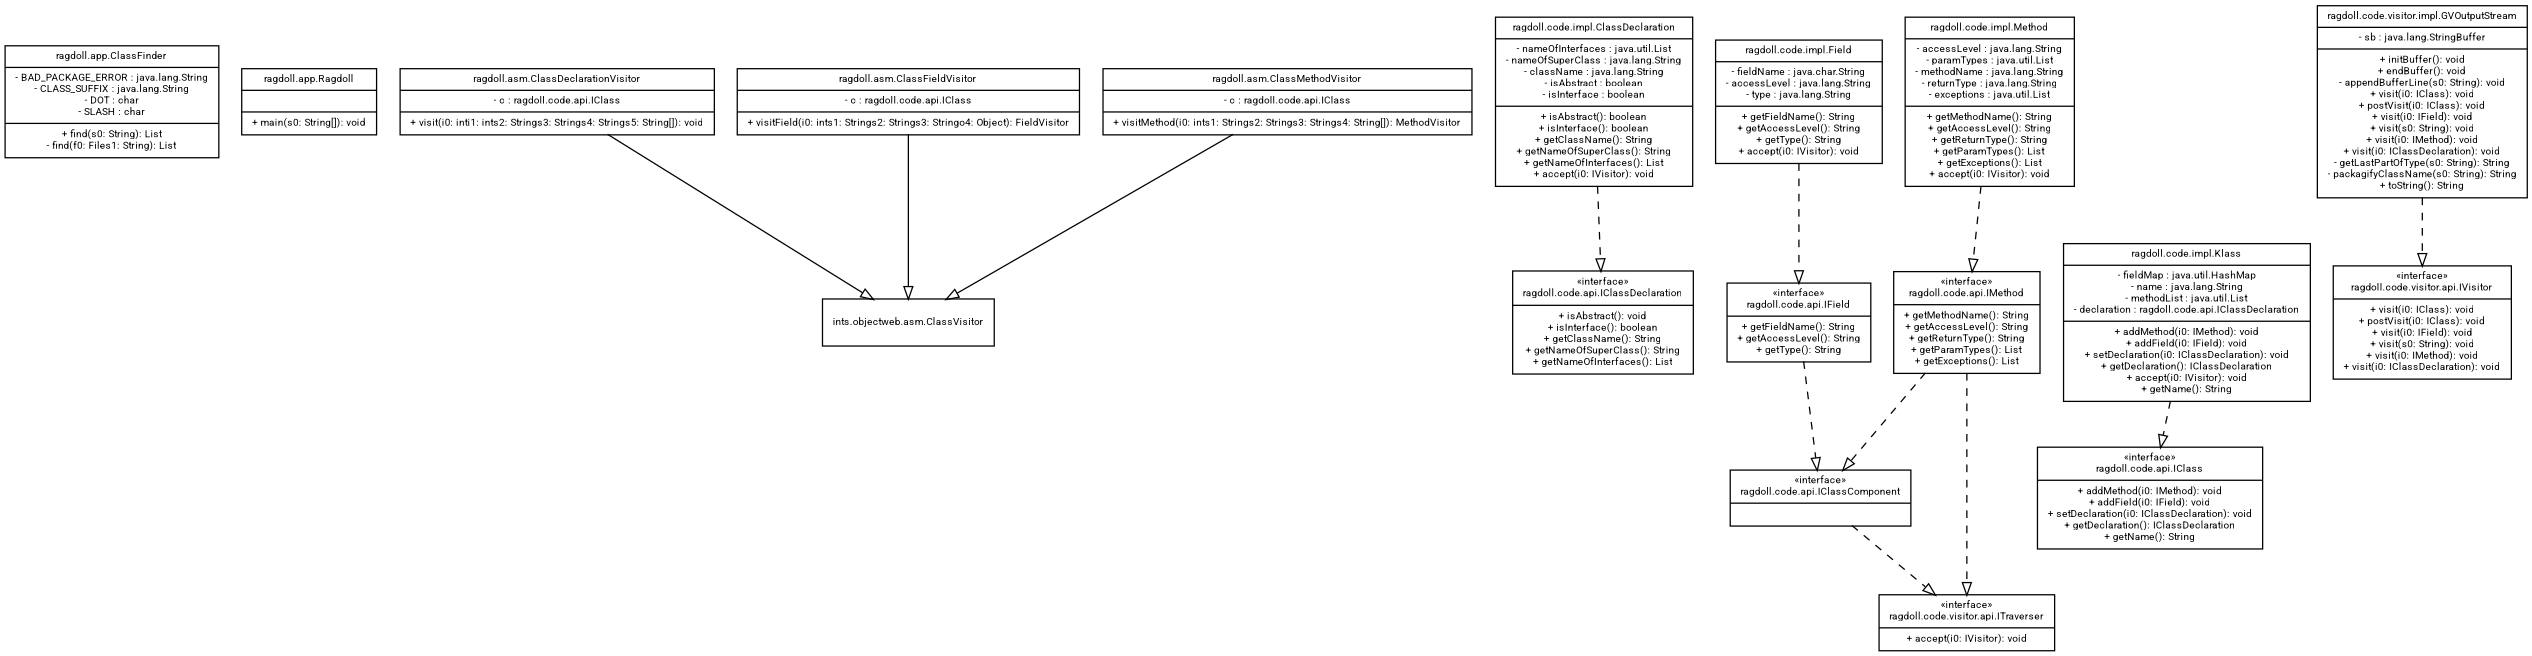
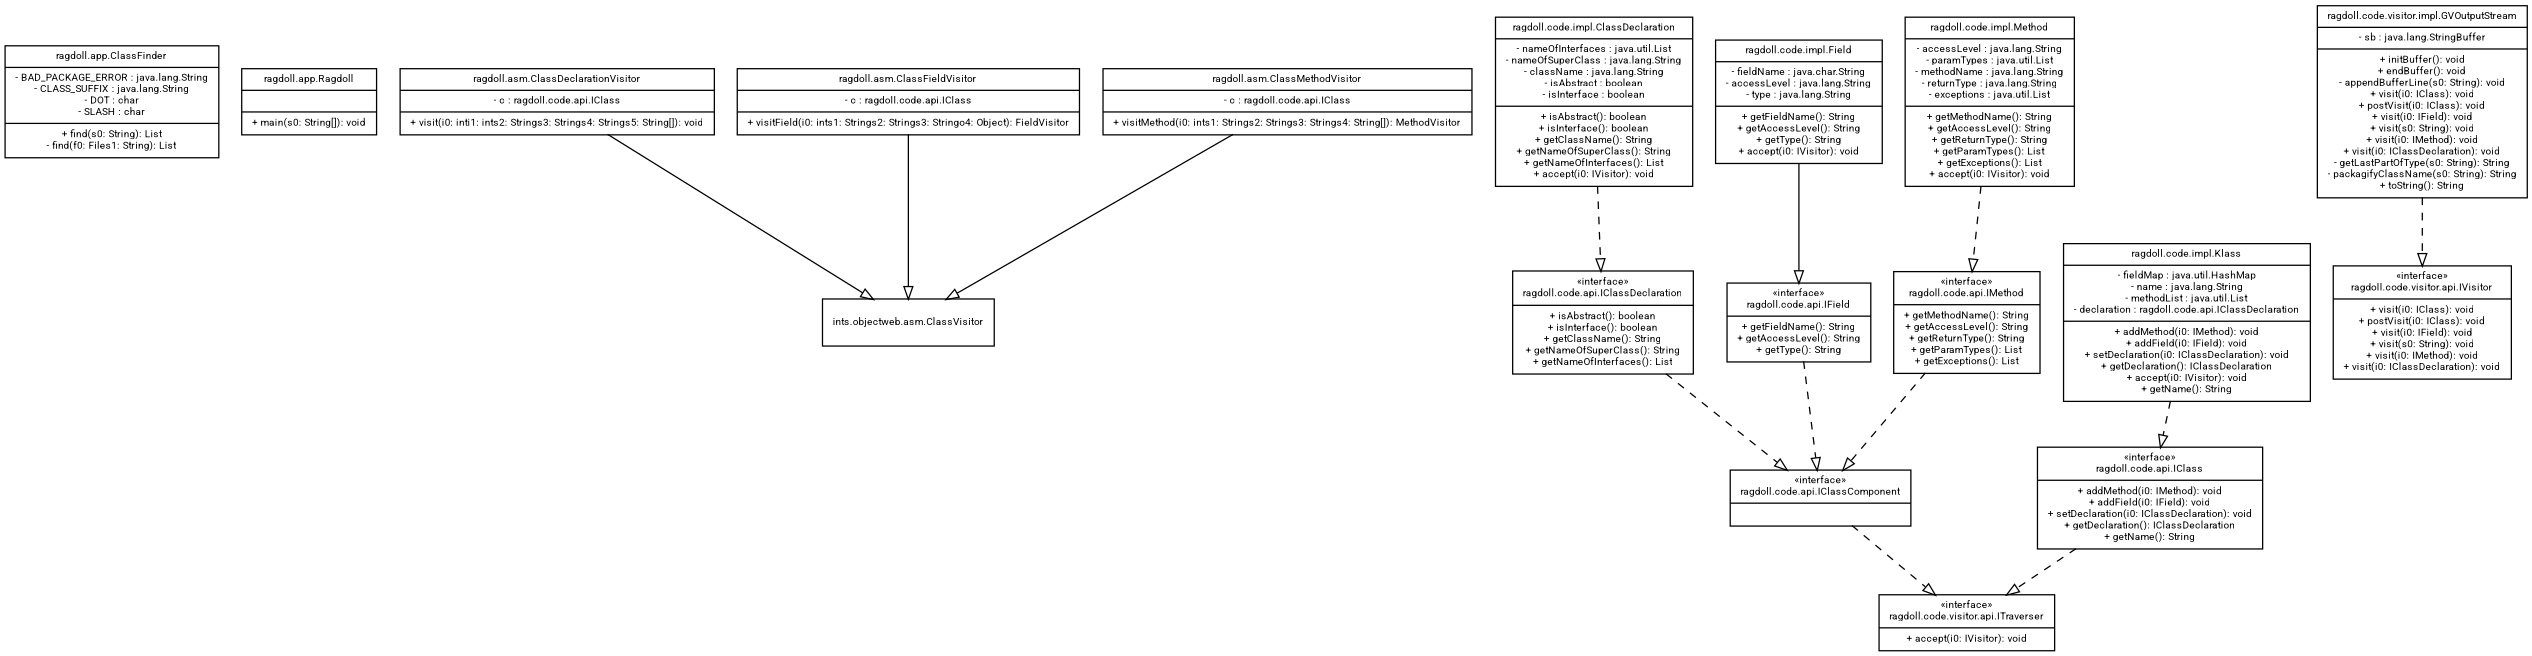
edge "ragdoll.code.impl.Field" -> "ragdoll.code.api.IField": style dashed -> solid
node "ragdoll.code.api.IClassDeclaration": text "+ isAbstract(): void" -> "+ isAbstract(): boolean"
edge "ragdoll.code.api.IClassDeclaration" -> "ragdoll.code.api.IClassComponent": added
edge "ragdoll.code.api.IMethod" -> "ragdoll.code.visitor.api.ITraverser": now "ragdoll.code.api.IClass" -> "ragdoll.code.visitor.api.ITraverser"
